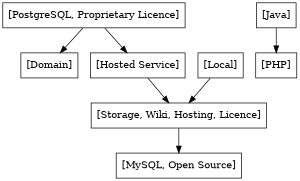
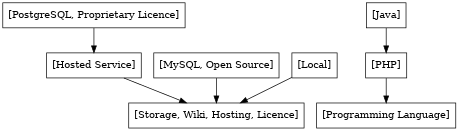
node "[Domain]": removed
node "[Programming Language]": added
edge "[Storage, Wiki, Hosting, Licence]" -> "[MySQL, Open Source]": reversed
